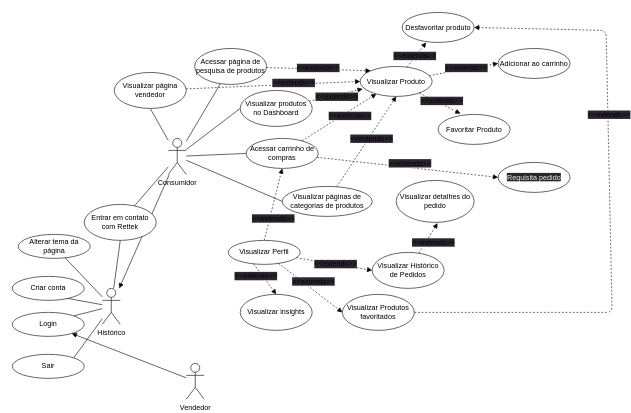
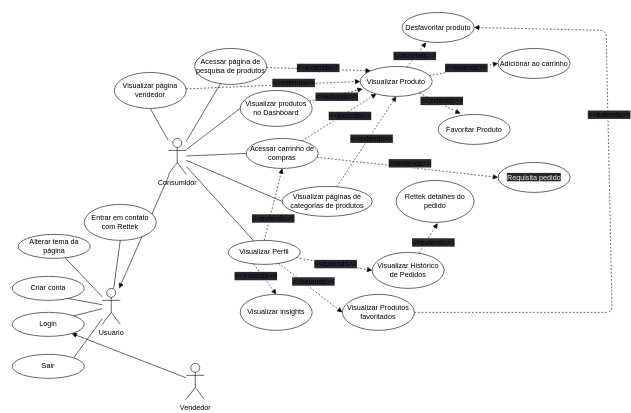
edge "Consumidor" -- "Entrar em contato com Rettek": now "Consumidor" -- "Visualizar Perfil"
node "Visualizar detalhes do pedido": label "Visualizar detalhes do pedido" -> "Rettek detalhes do pedido"
node "Histórico": label "Histórico" -> "Usuário"
